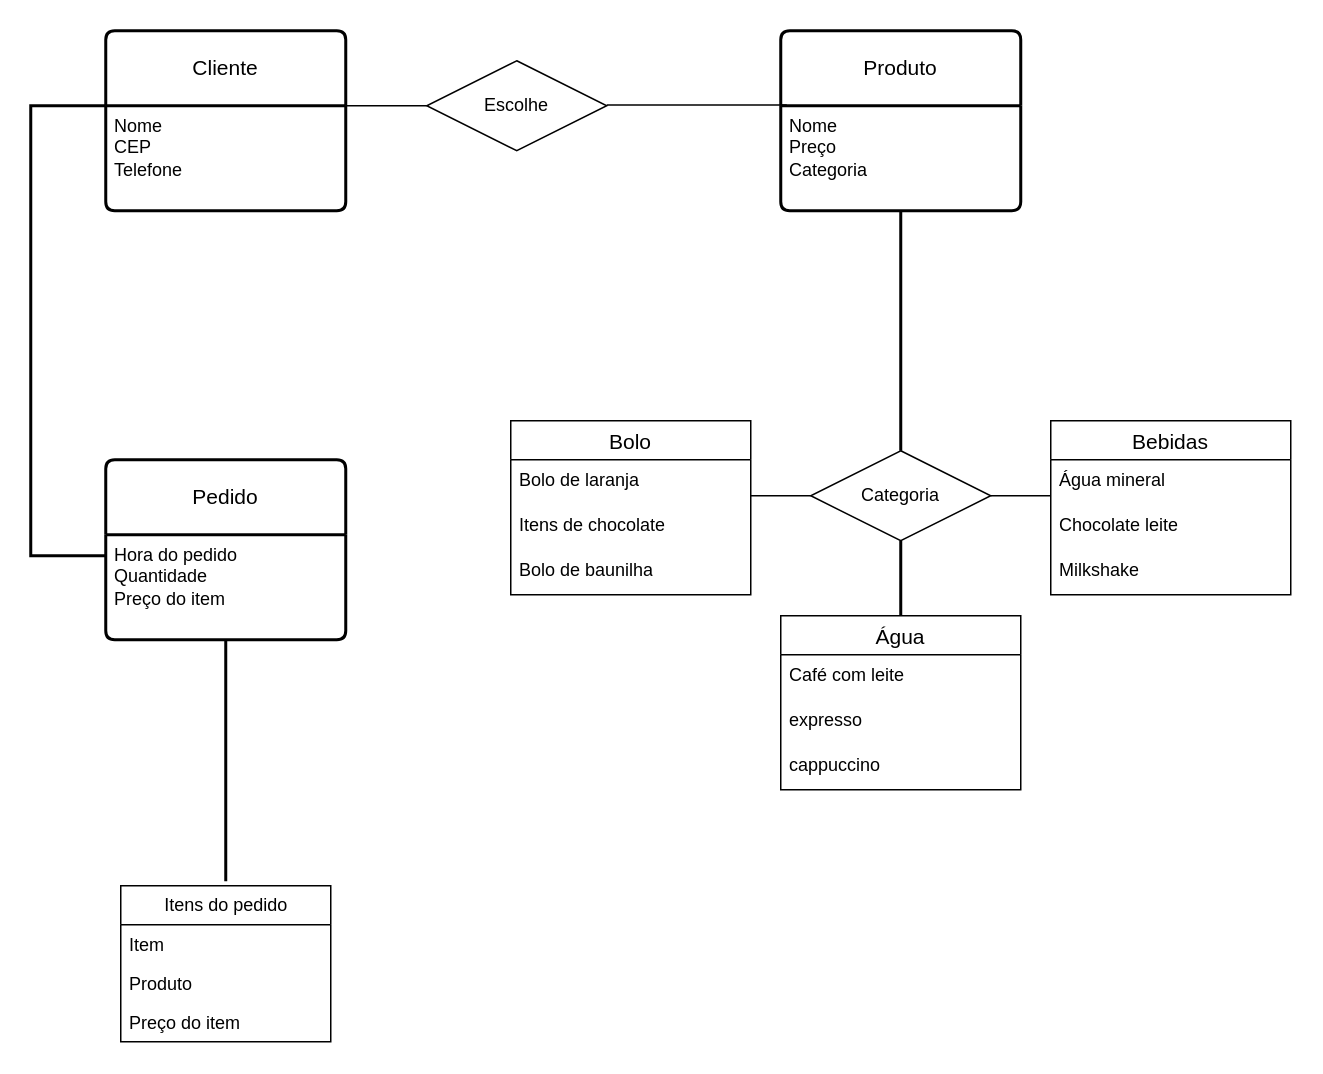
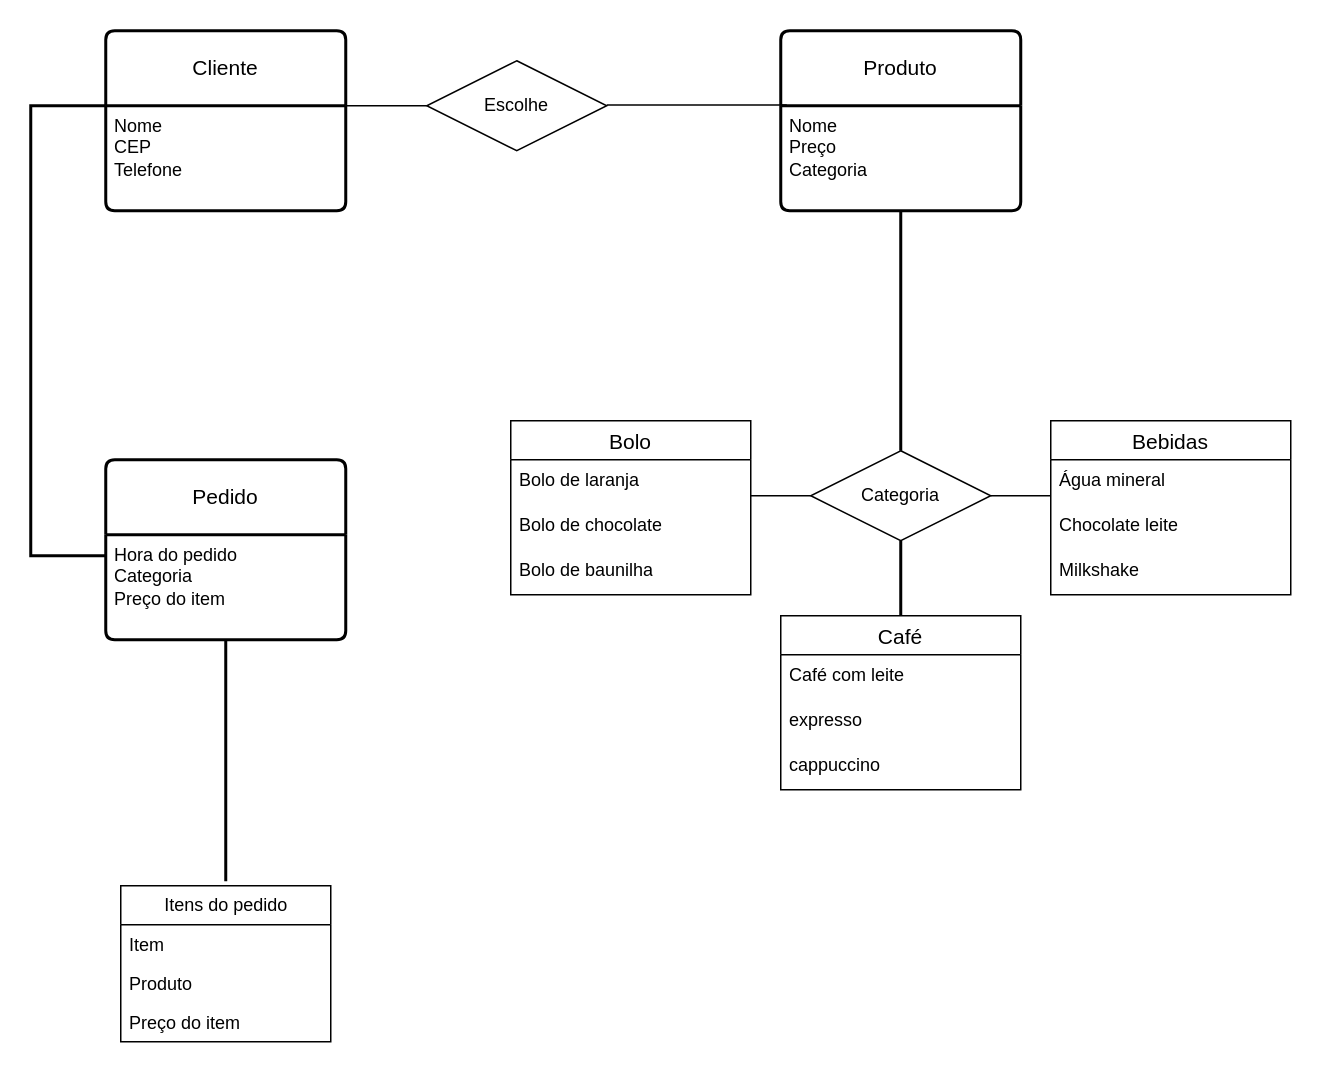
node "Itens de chocolate": label "Itens de chocolate" -> "Bolo de chocolate"
node "Hora do pedido Quantidade Preço do item": label "Hora do pedido Quantidade Preço do item" -> "Hora do pedido Categoria Preço do item"
node "Água": label "Água" -> "Café"
